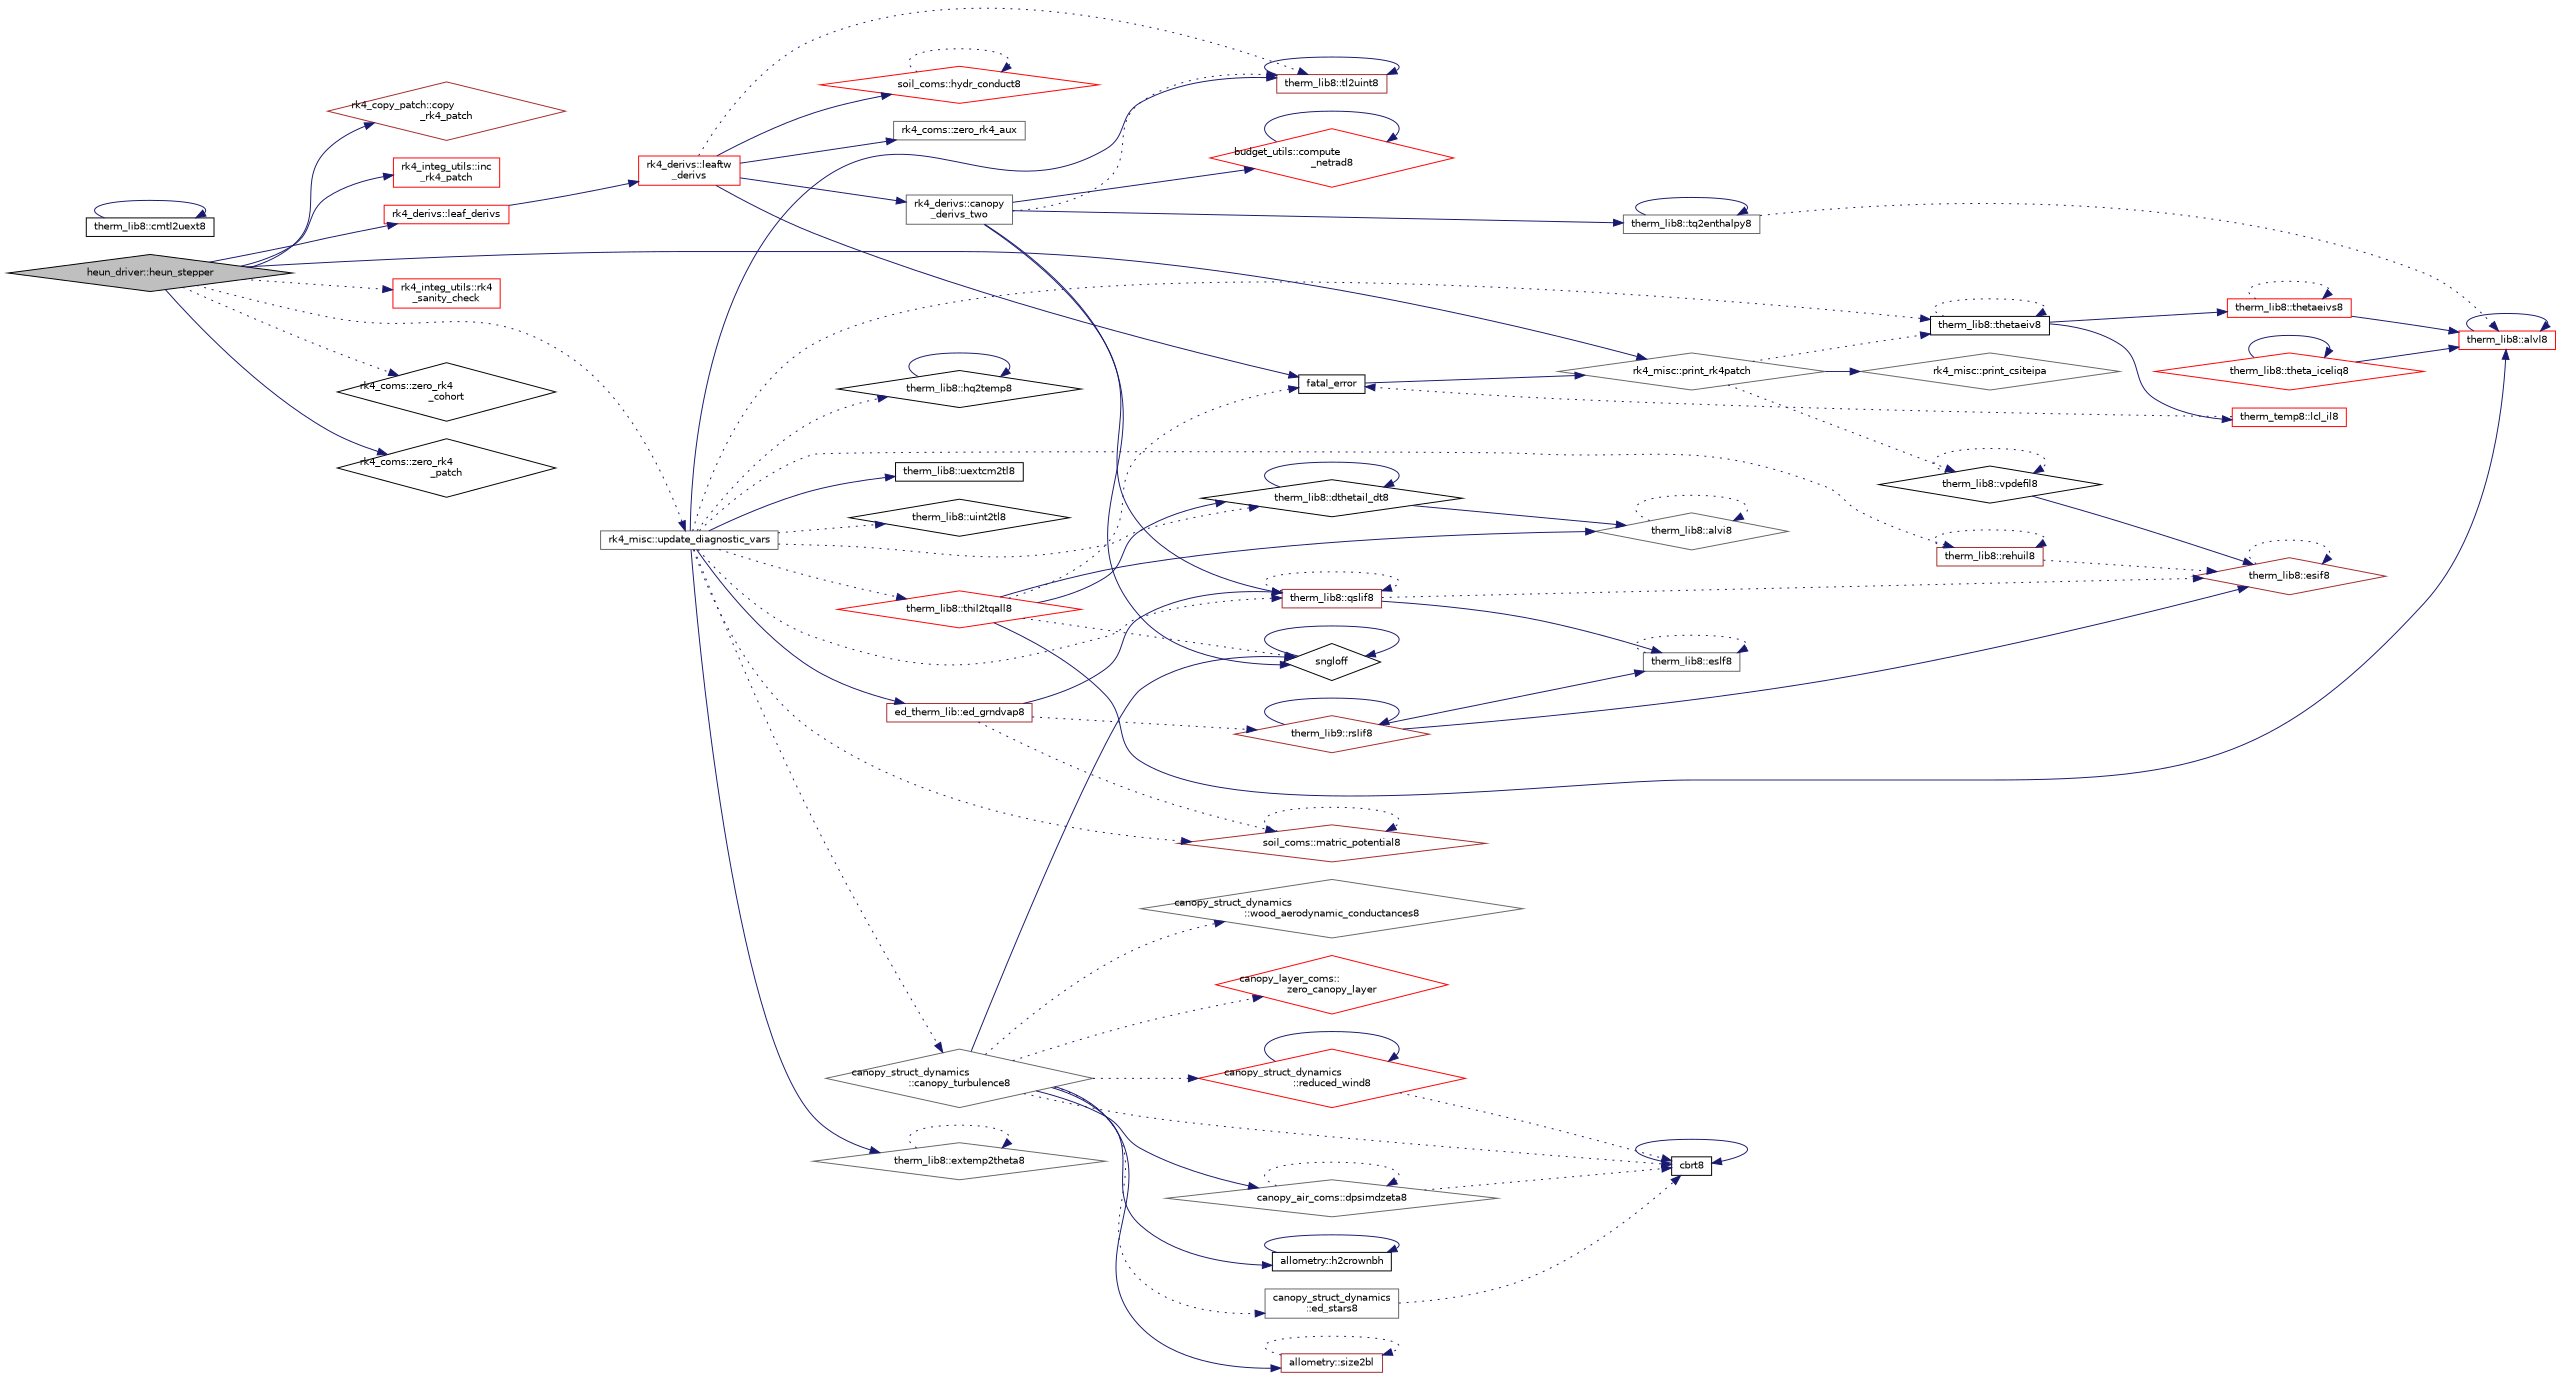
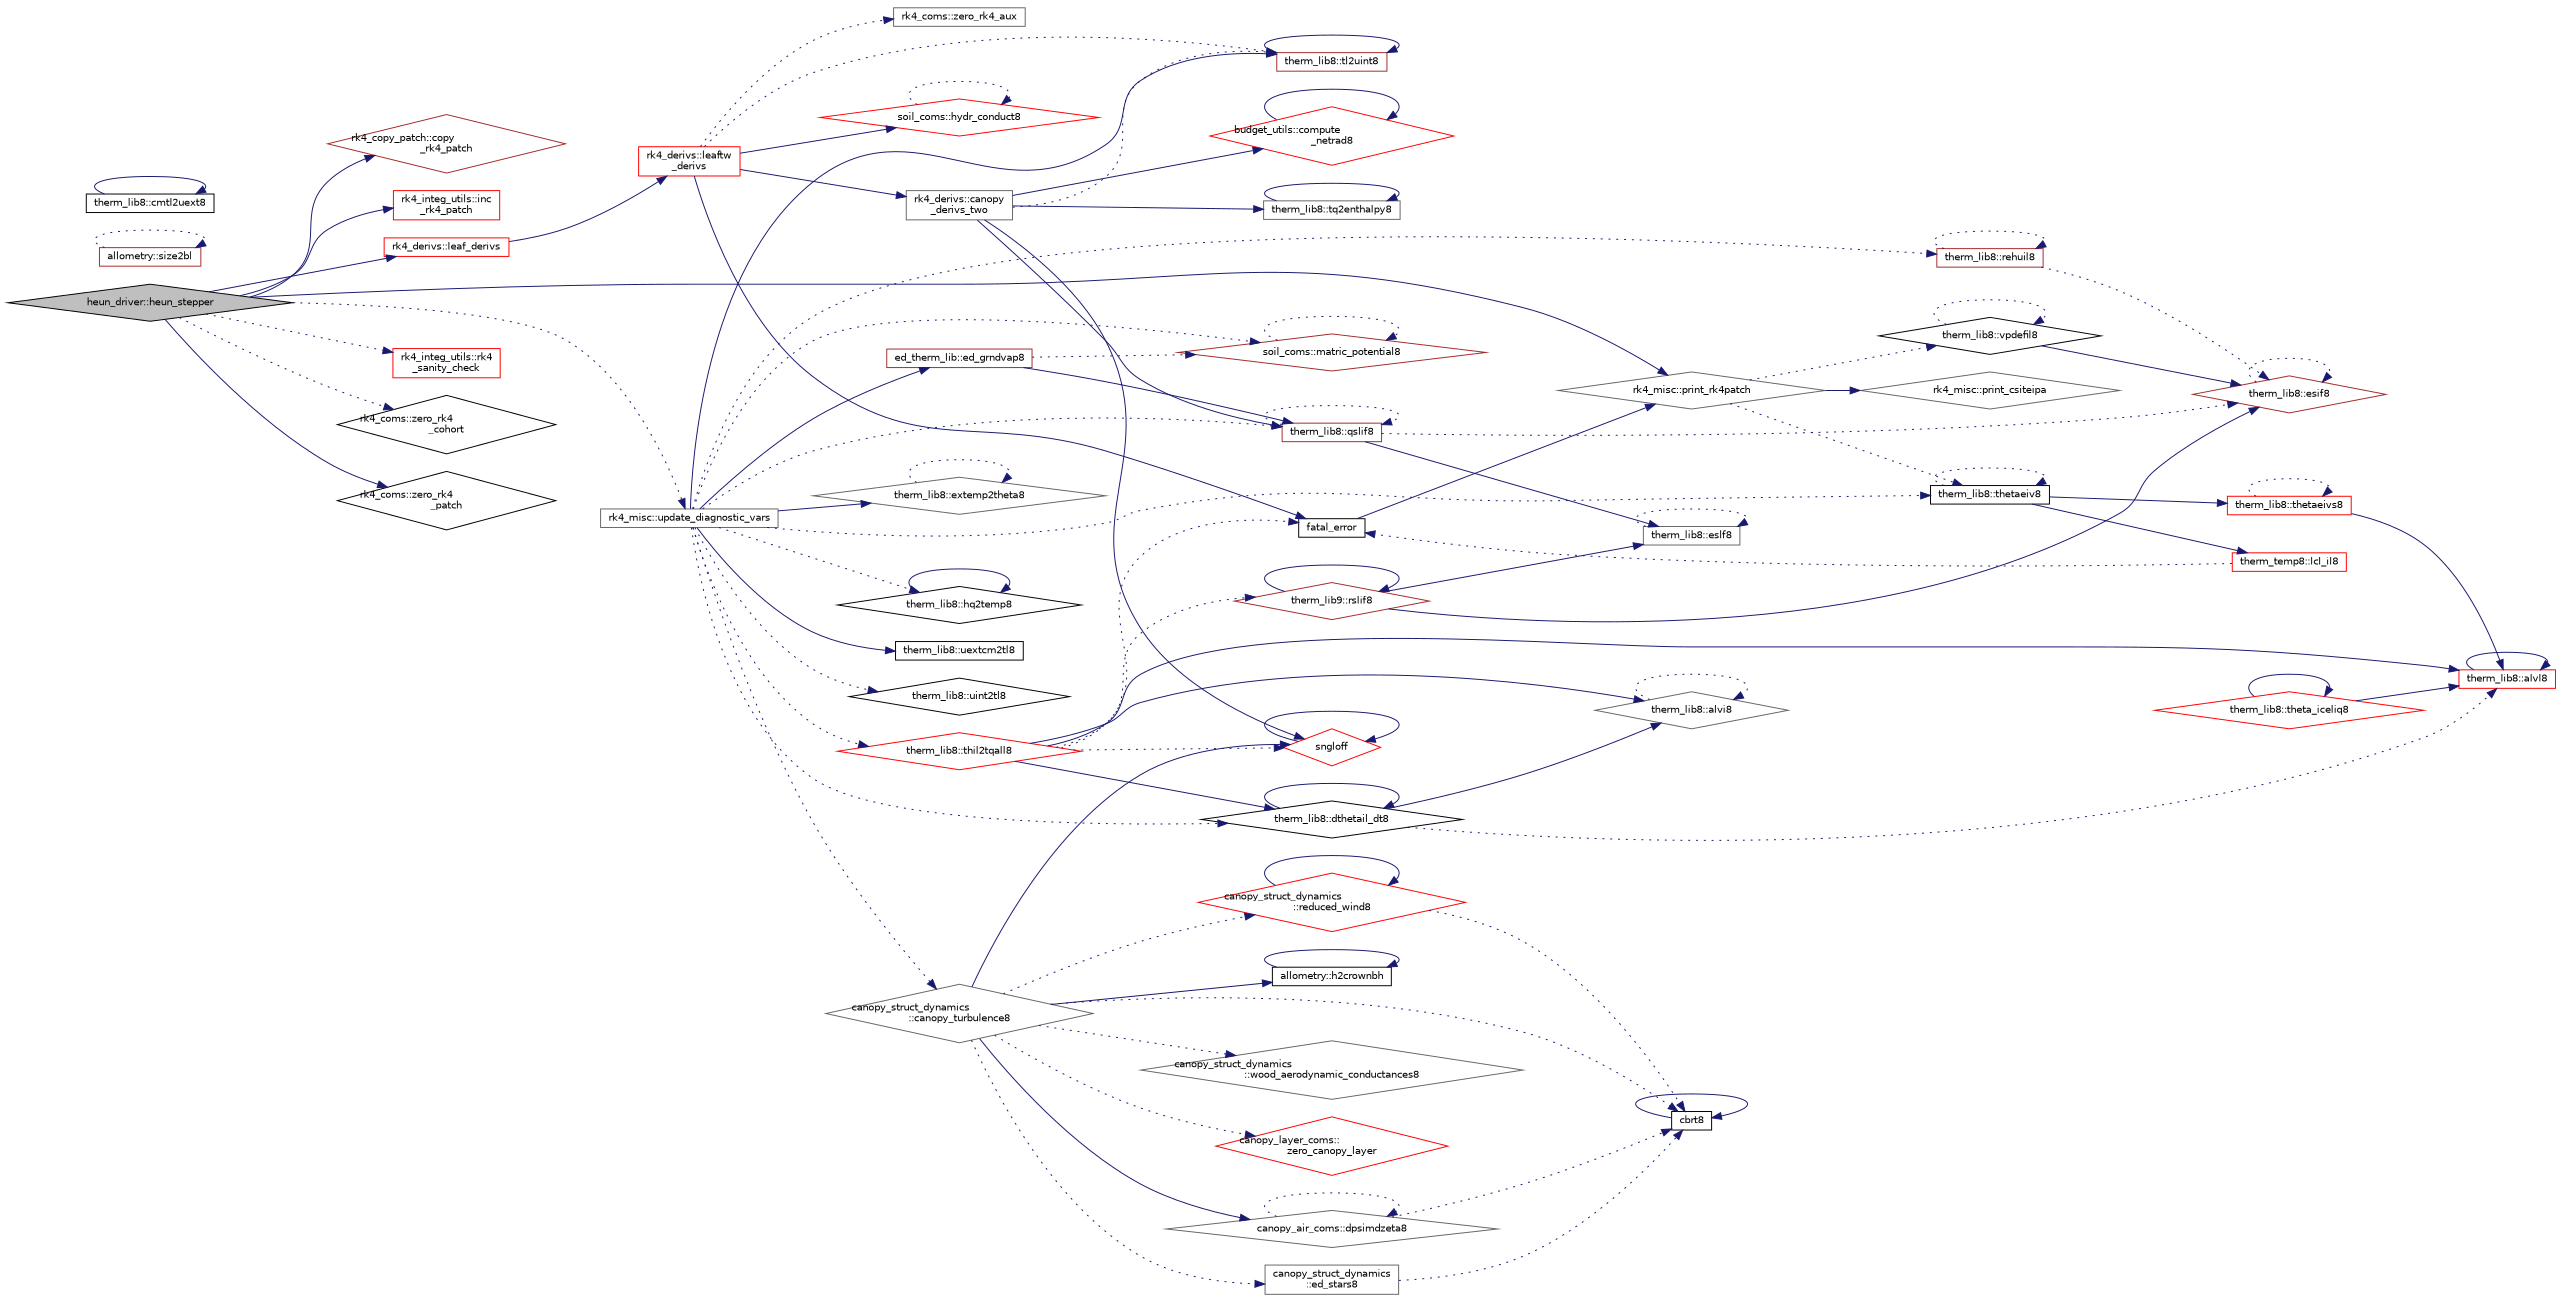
edge "rk4_derivs::leaftw _derivs" -> "rk4_coms::zero_rk4_aux": style solid -> dotted
edge "therm_lib8::tq2enthalpy8" -> "therm_lib8::alvl8": now "therm_lib8::dthetail_dt8" -> "therm_lib8::alvl8"
node "sngloff": color black -> red
edge "ed_therm_lib::ed_grndvap8" -> "therm_lib9::rslif8": now "therm_lib8::thil2tqall8" -> "therm_lib9::rslif8"
edge "canopy_struct_dynamics ::canopy_turbulence8" -> "allometry::size2bl": removed
